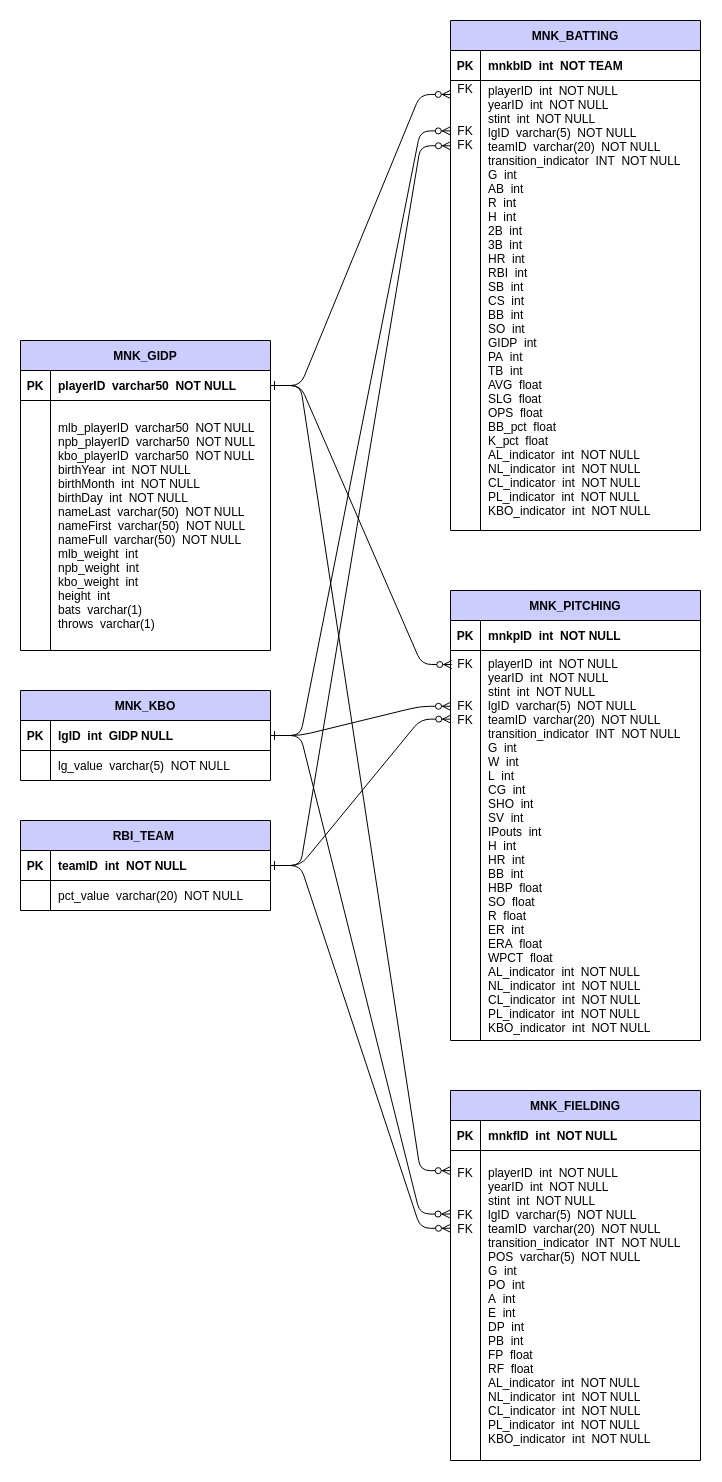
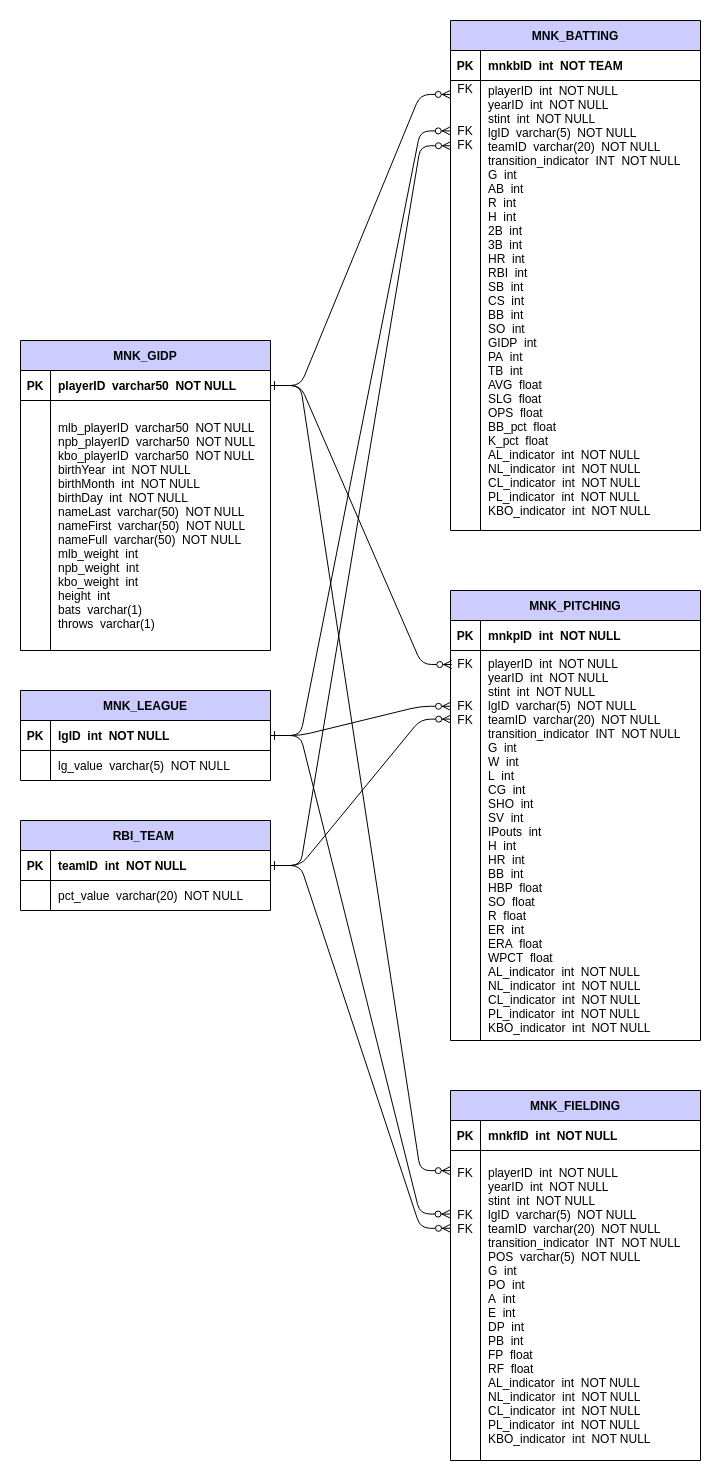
node "MNK_KBO": label "MNK_KBO" -> "MNK_LEAGUE"
node "lgID int GIDP NULL": label "lgID int GIDP NULL" -> "lgID int NOT NULL"
